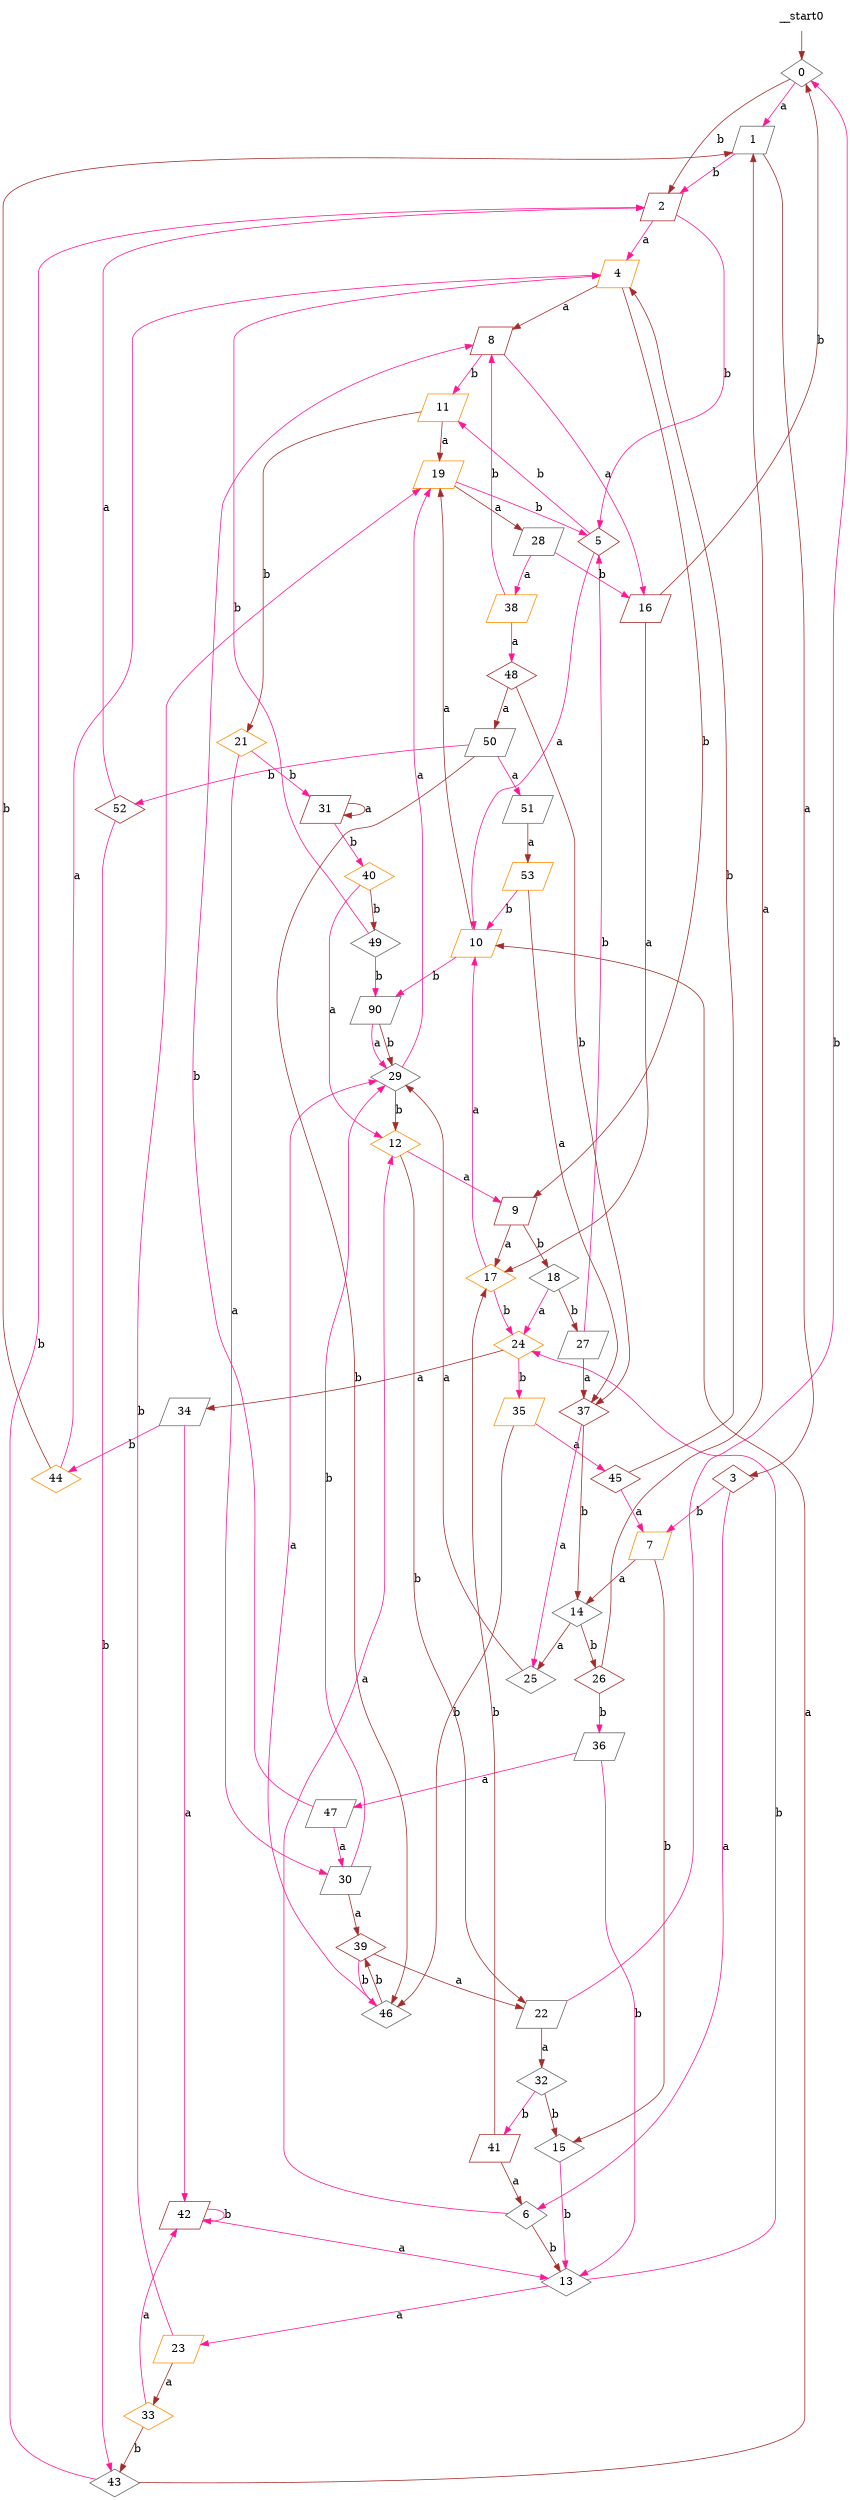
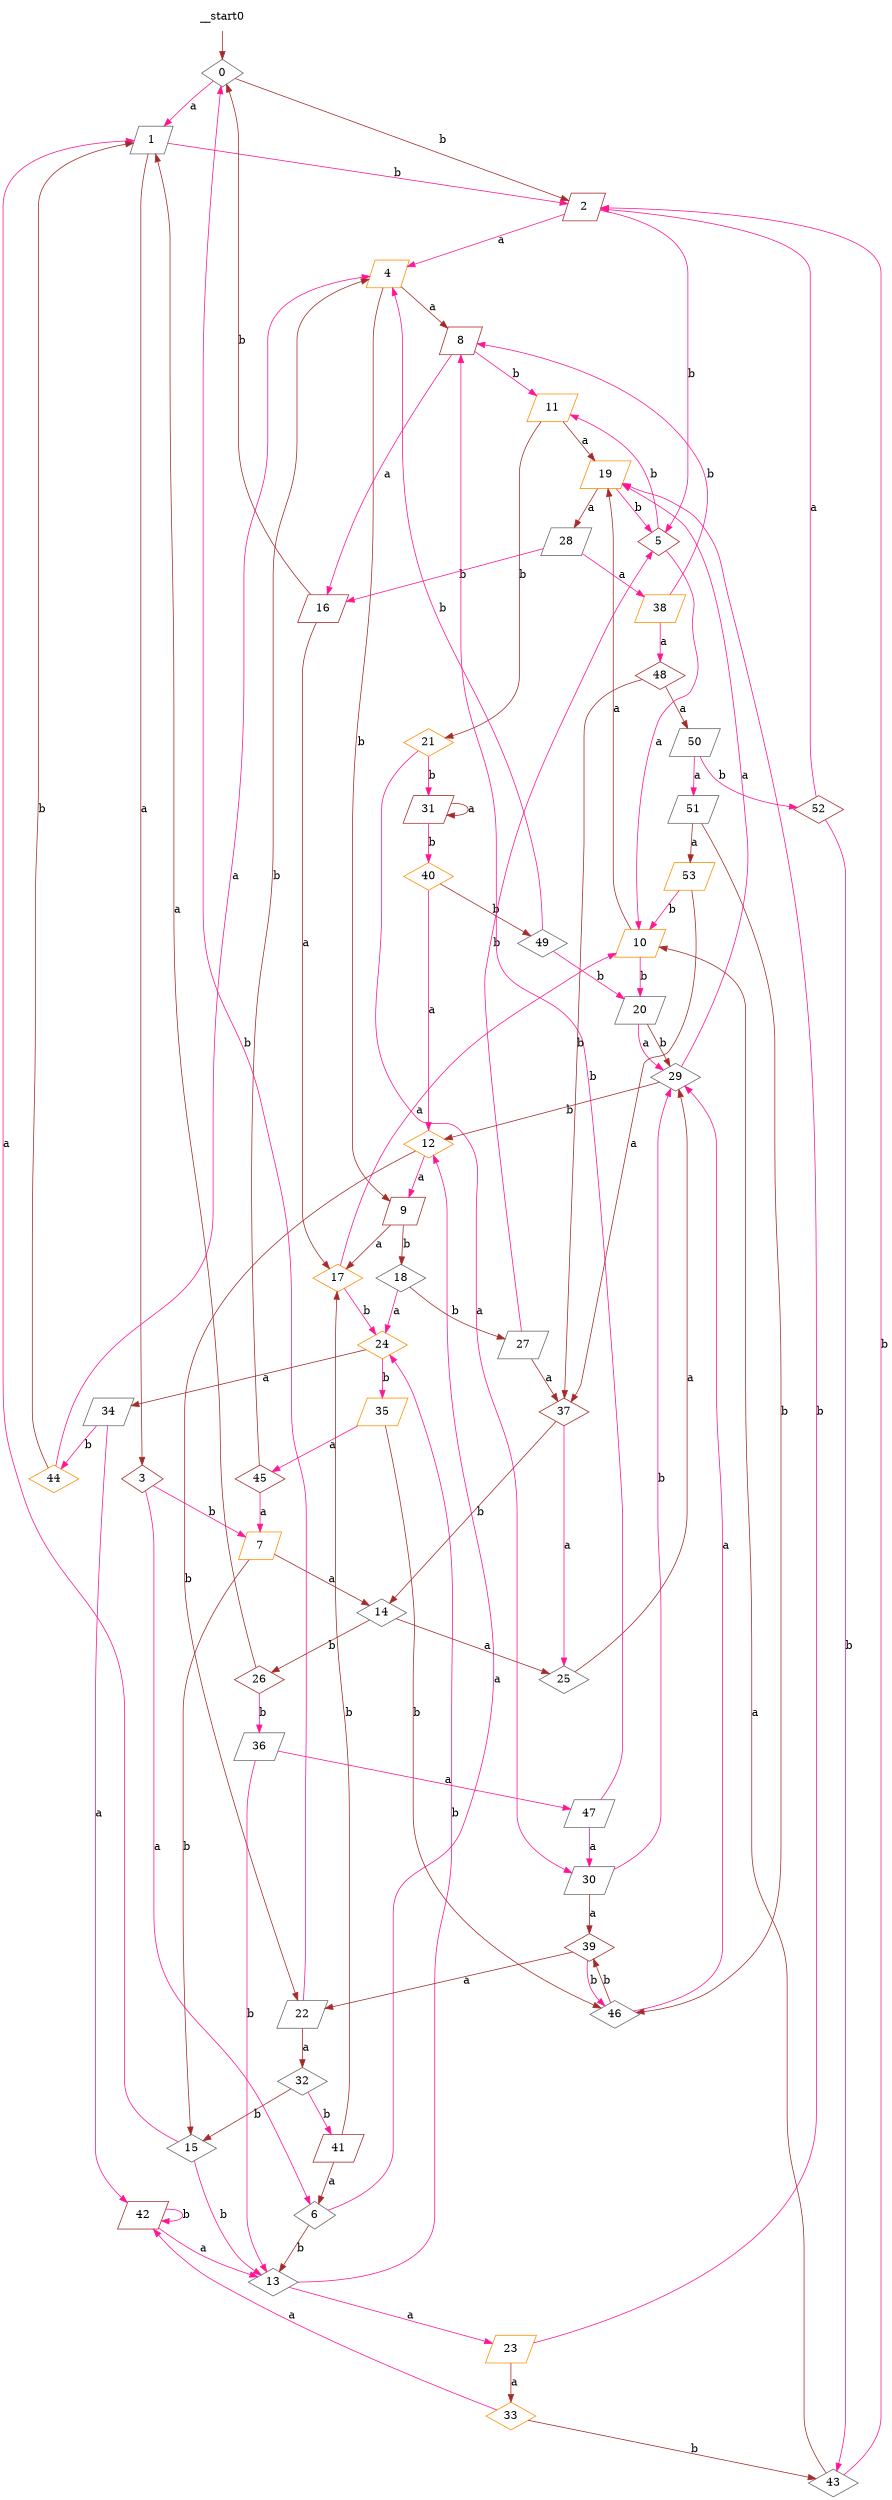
node "90": label "90" -> "20"
edge "15" -> "1": added, label "a"
edge "50" -> "46": now "51" -> "46"
